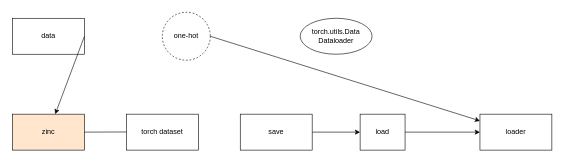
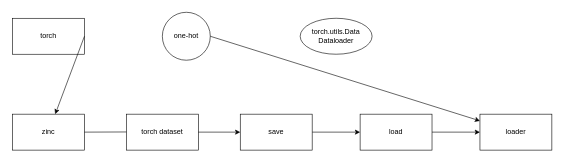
node "data": label "data" -> "torch"
node "one-hot": style dashed -> solid
node "zinc": fillcolor #ffe6cc -> #ffffff
edge "torch dataset" -> "save": added
node "load": size 45x36 -> 72x36
